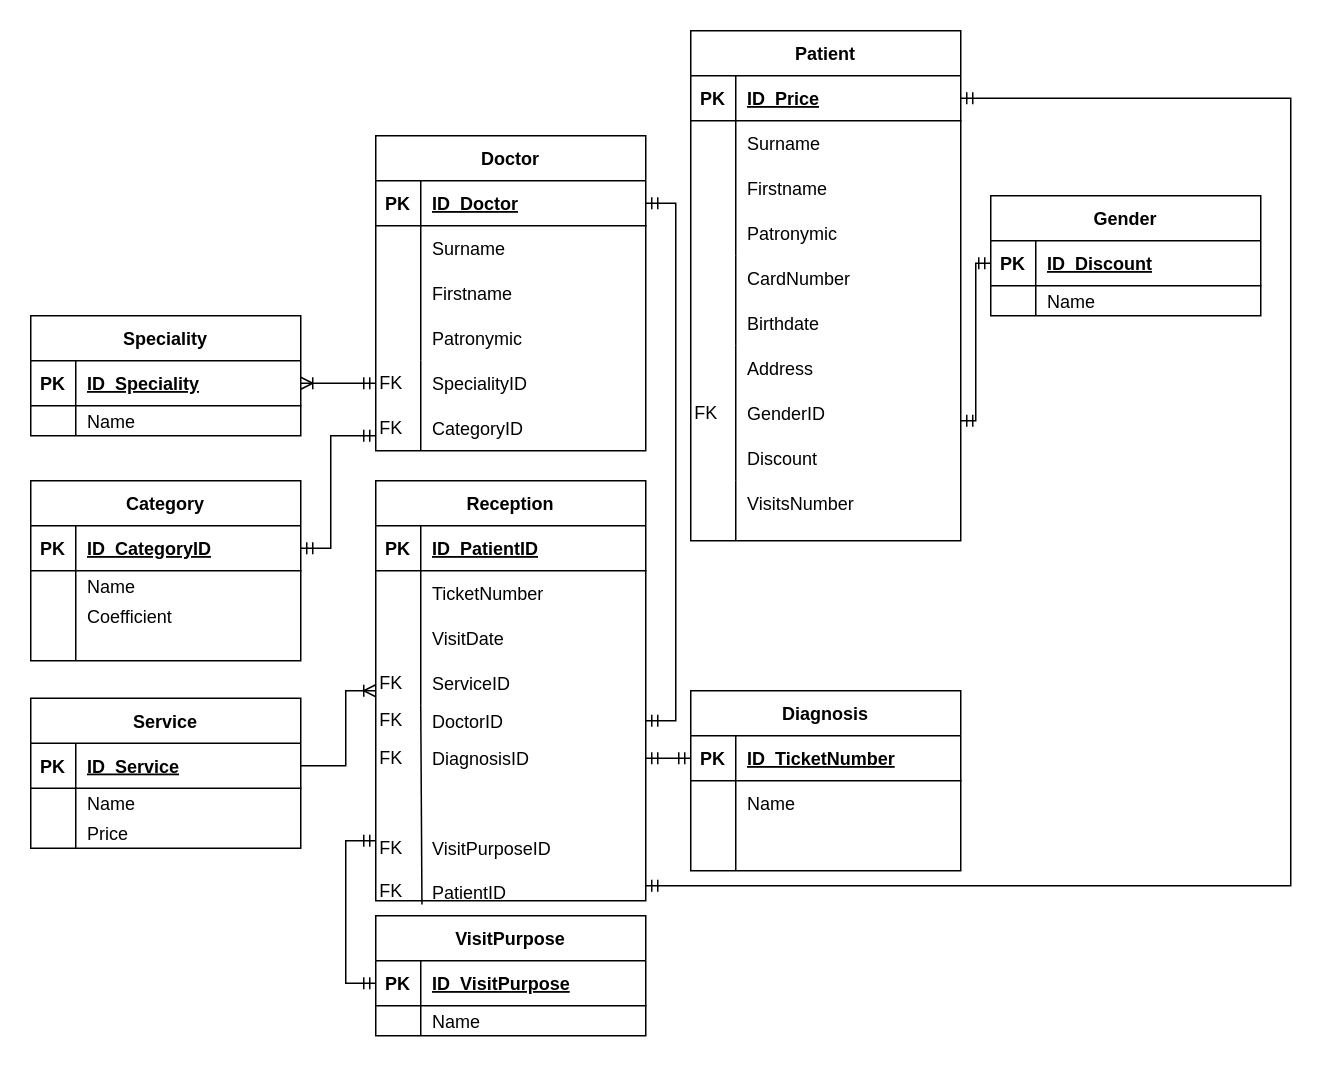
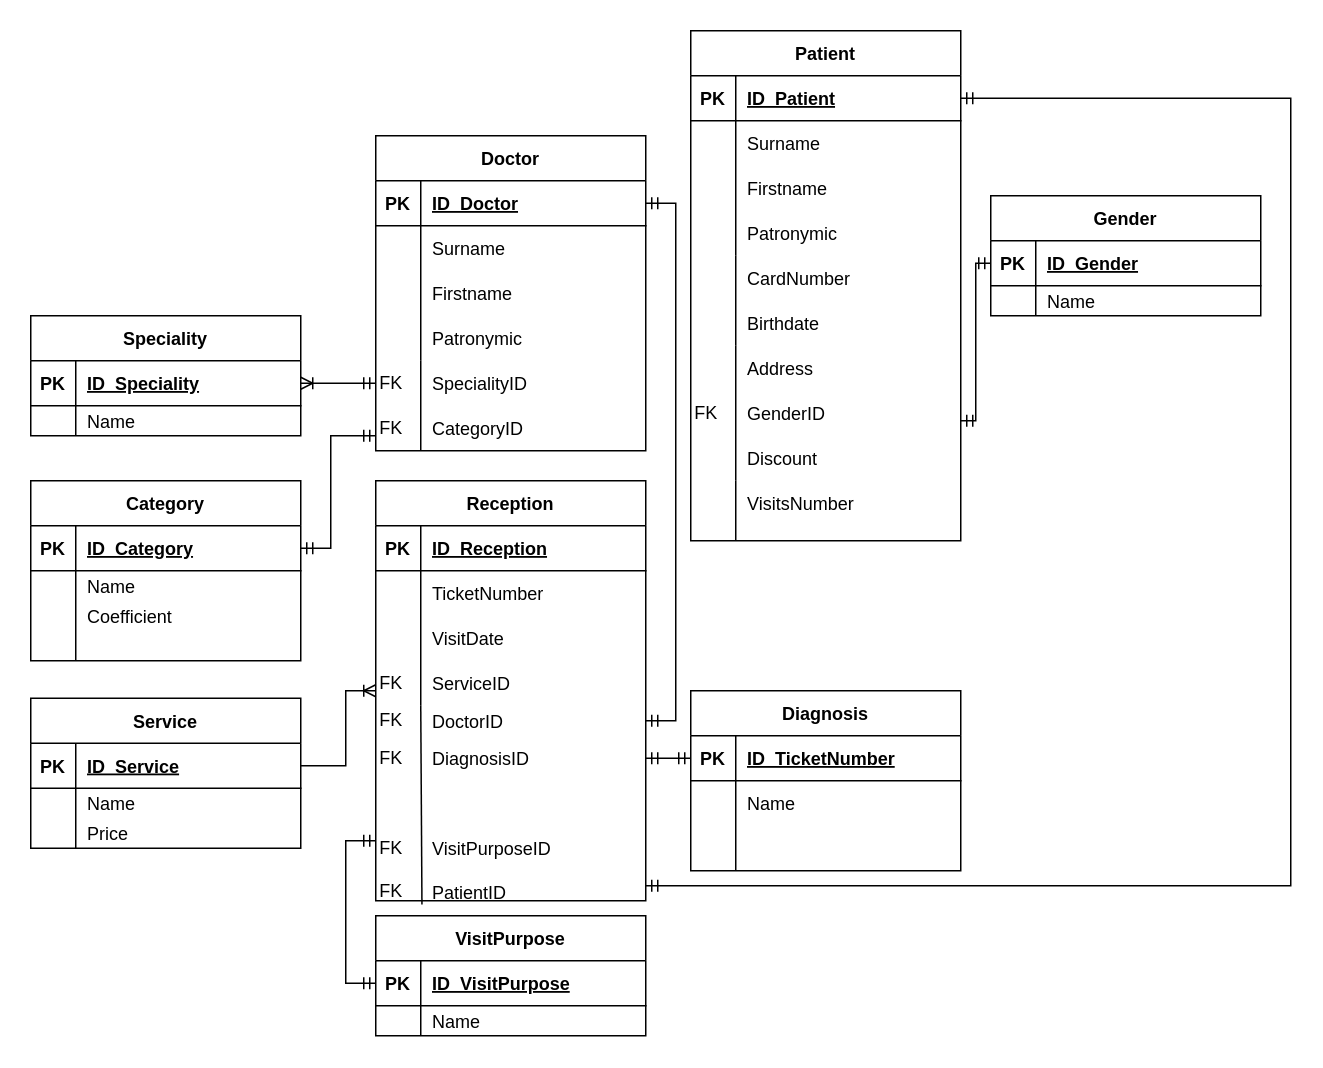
node "ID_Price": label "ID_Price" -> "ID_Patient"
node "ID_Discount": label "ID_Discount" -> "ID_Gender"
node "ID_CategoryID": label "ID_CategoryID" -> "ID_Category"
node "ID_PatientID": label "ID_PatientID" -> "ID_Reception"
